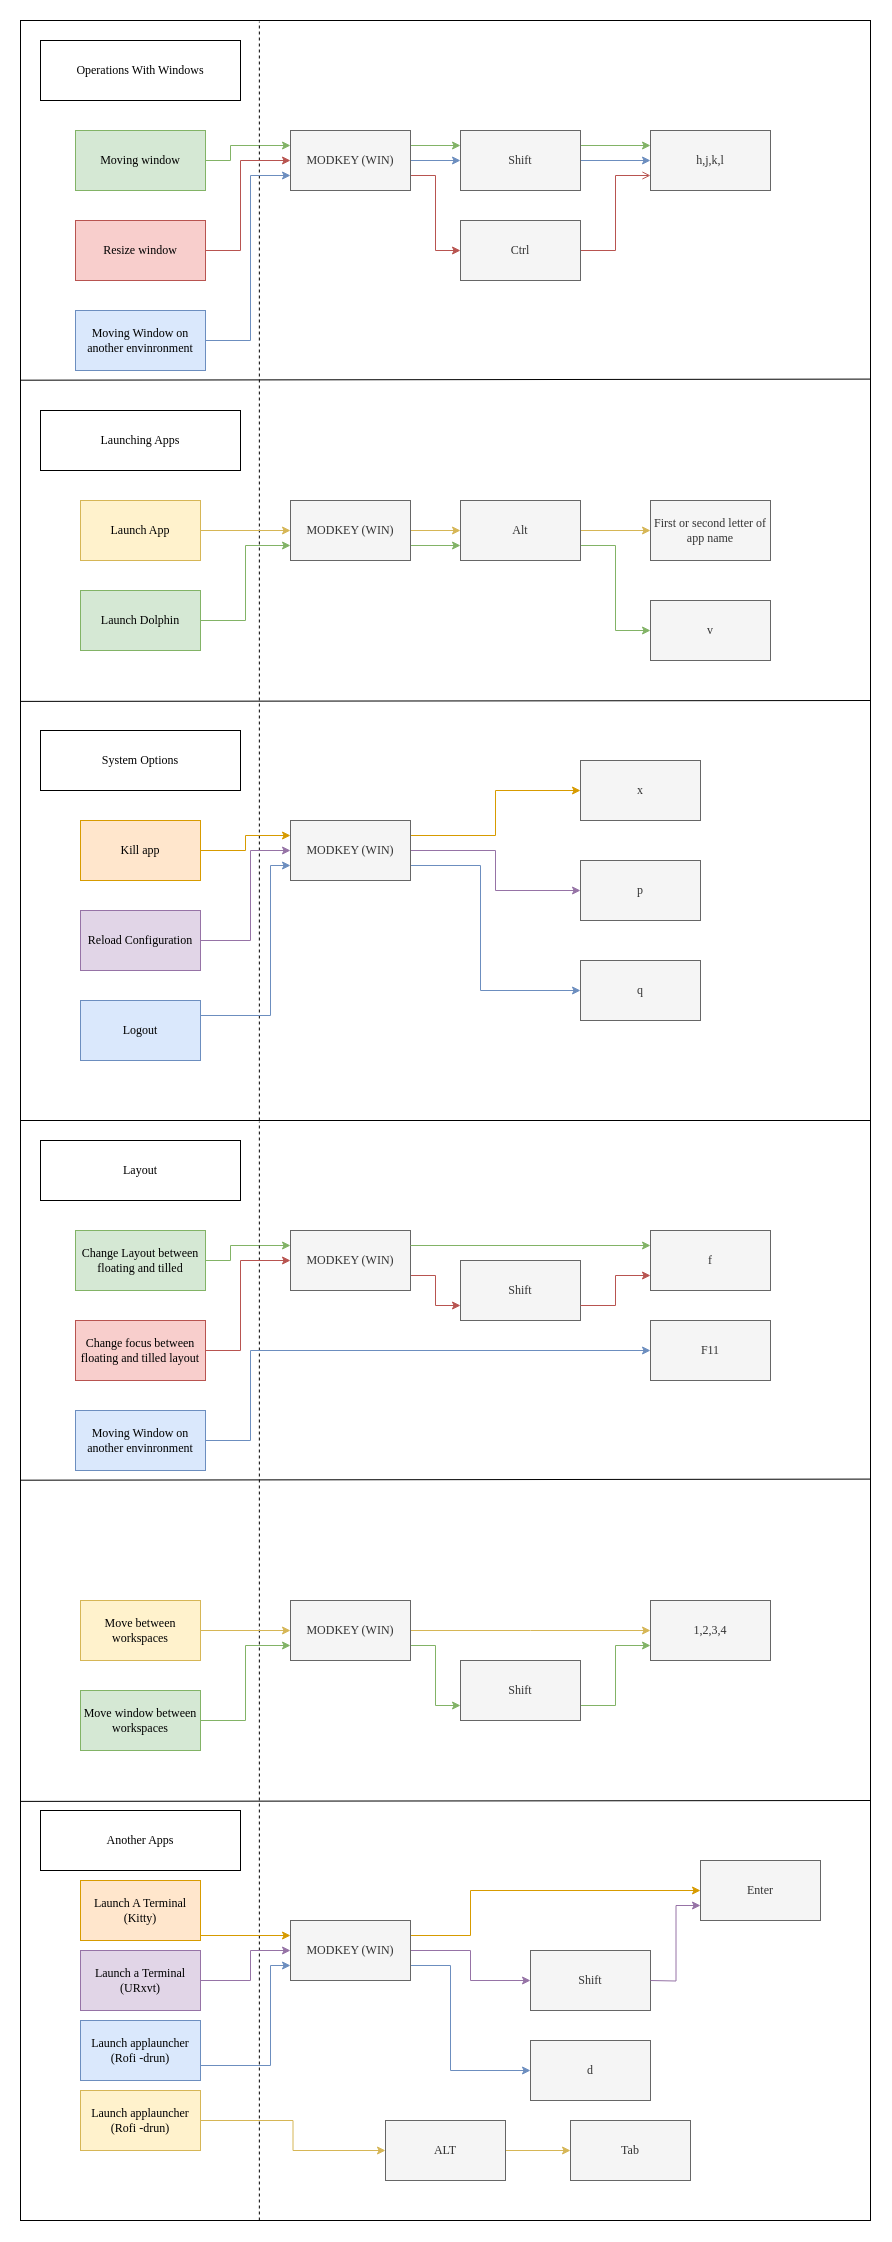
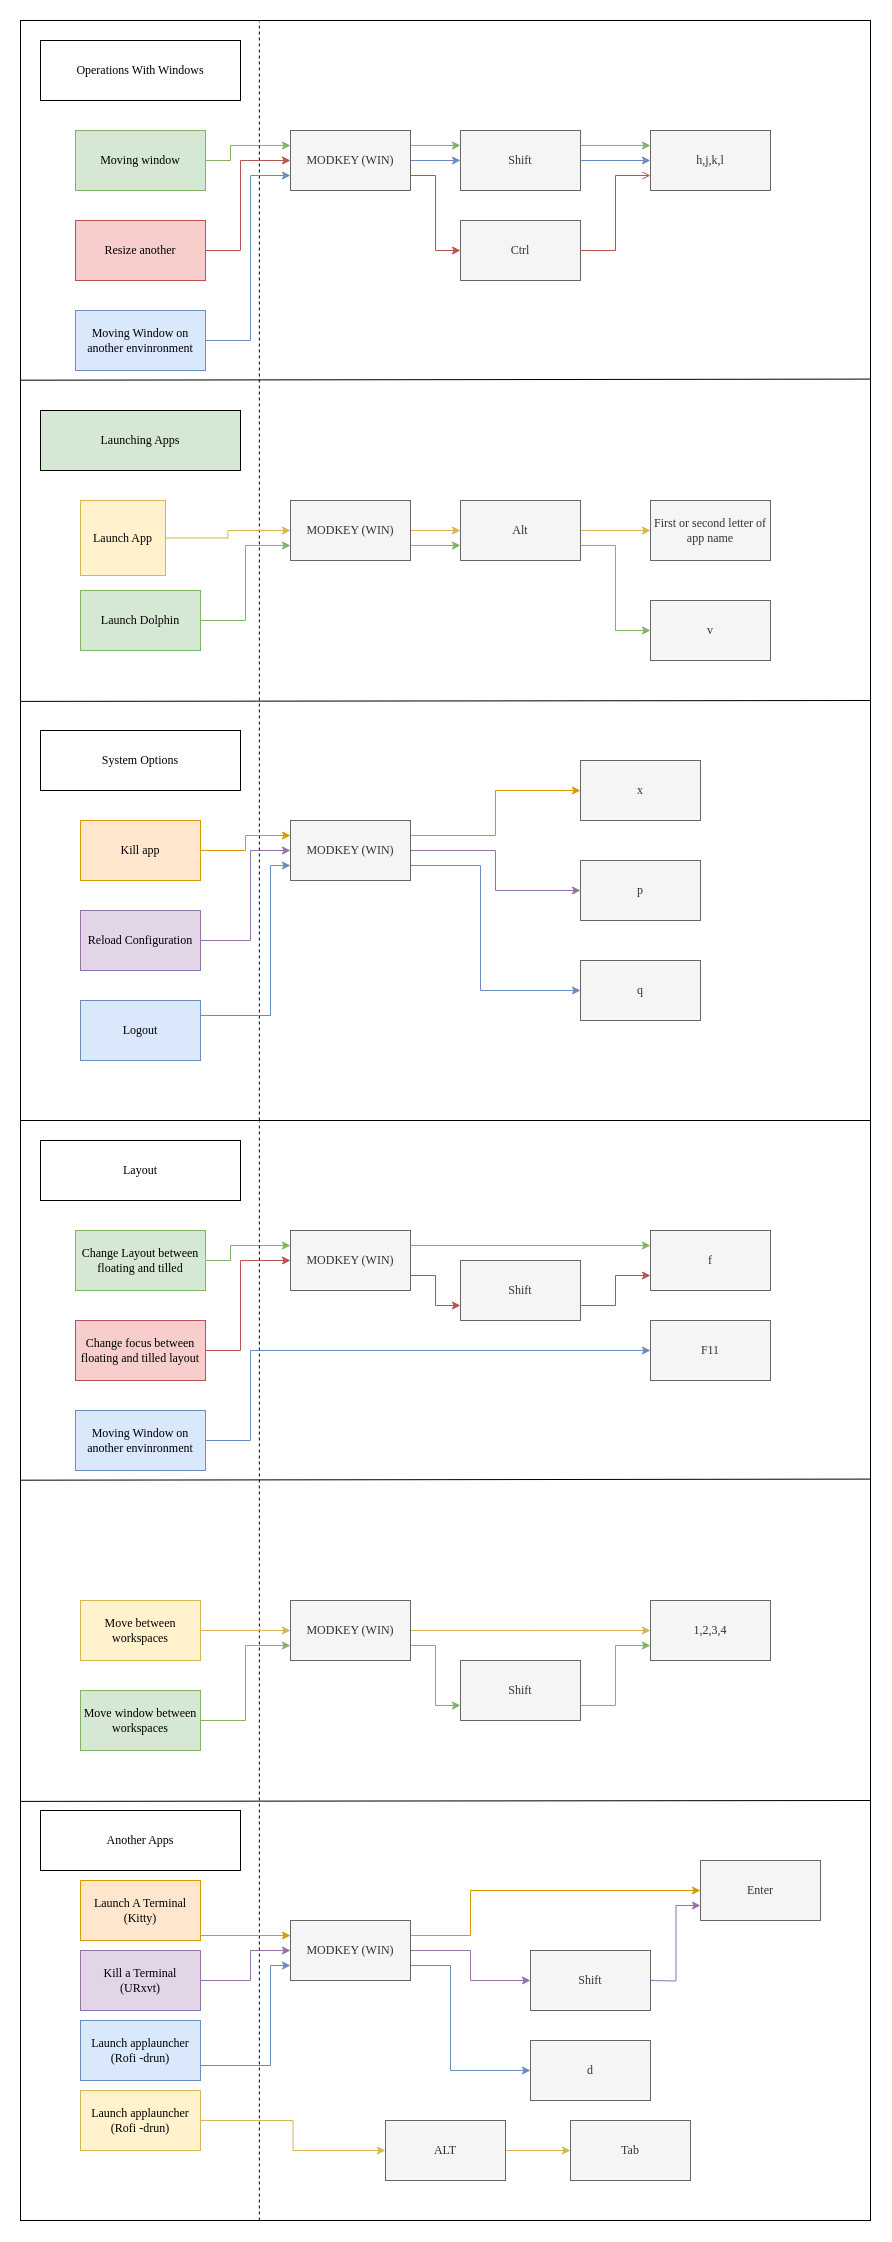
node "Resize window": label "Resize window" -> "Resize another"
node "Launching Apps": fillcolor #ffffff -> #d5e8d4
node "Launch App": size 120x60 -> 85x75
node "Launch a Terminal (URxvt)": label "Launch a Terminal (URxvt)" -> "Kill a Terminal (URxvt)"
